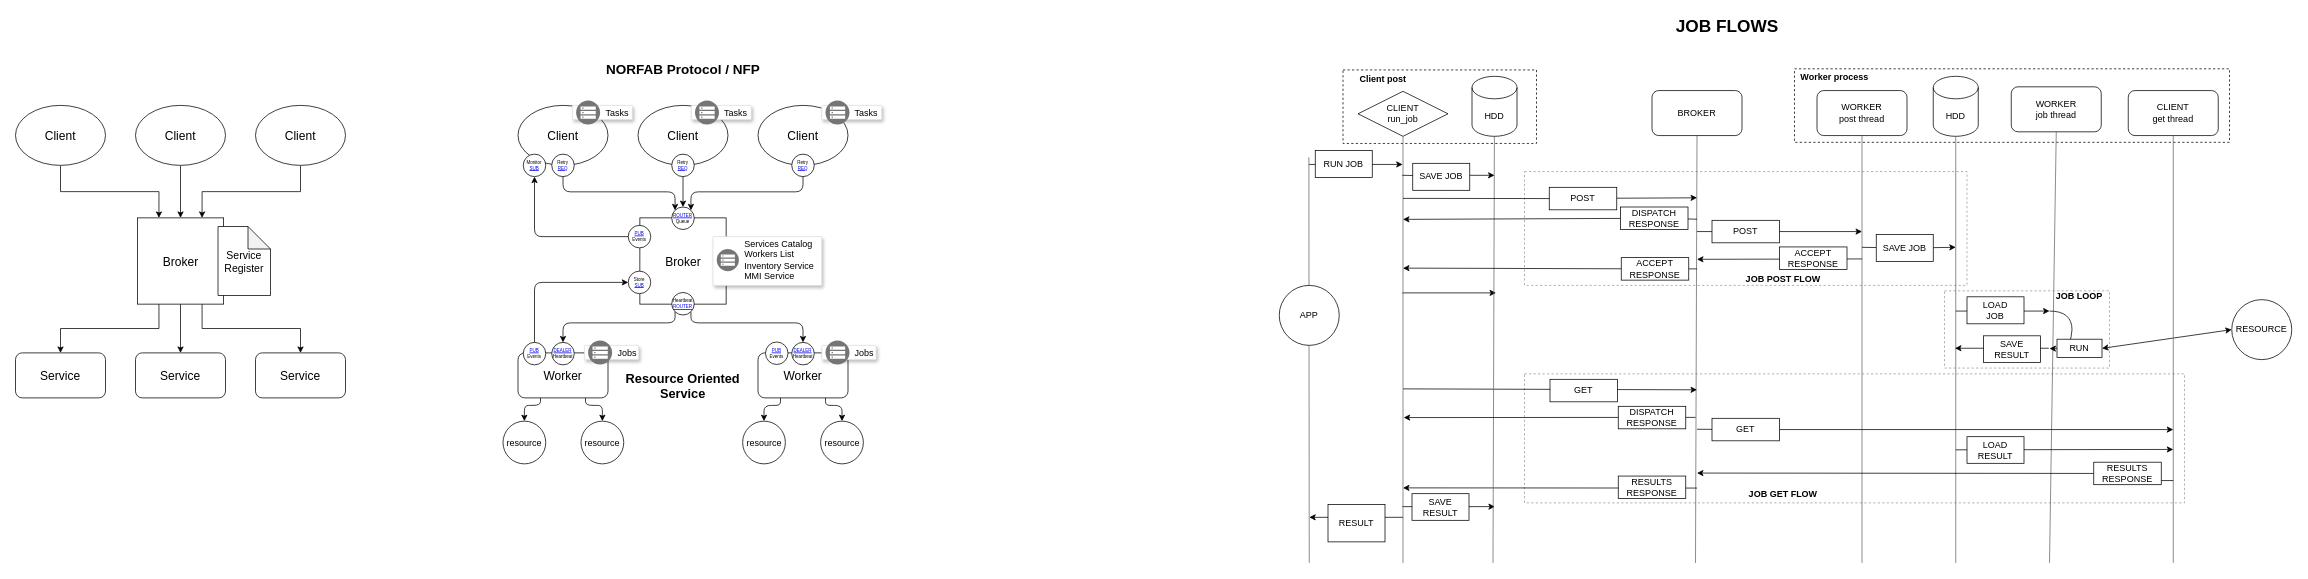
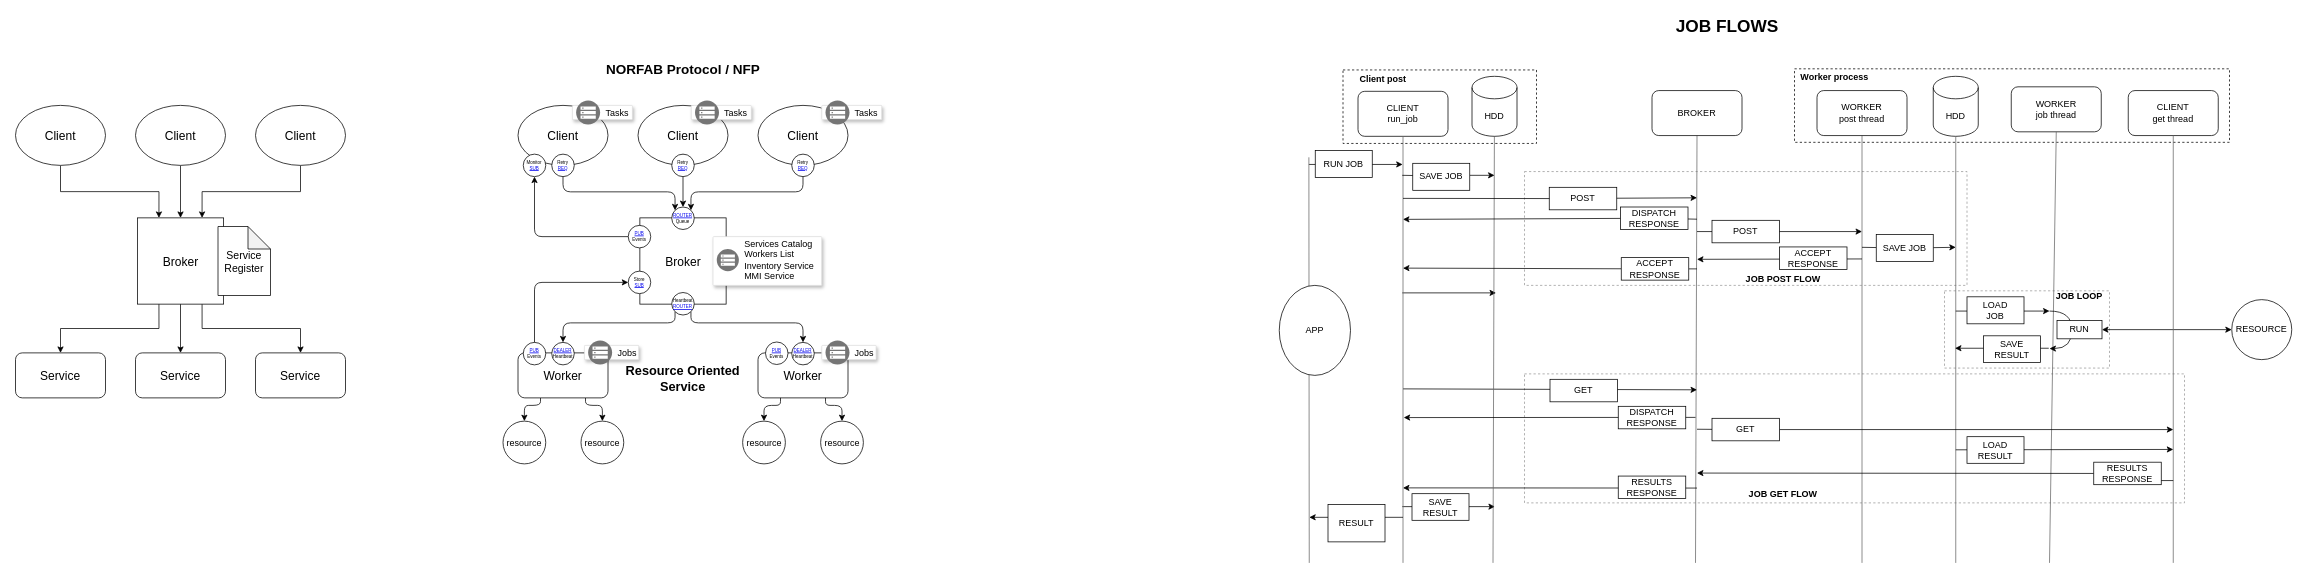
node "CLIENT run_job": shape diamond -> rounded rectangle
node "APP": size 60x60 -> 71x90
node "RUN": moved (2079, 348) -> (2079, 330)
node "Resource Oriented Service": moved (683, 387) -> (683, 379)
